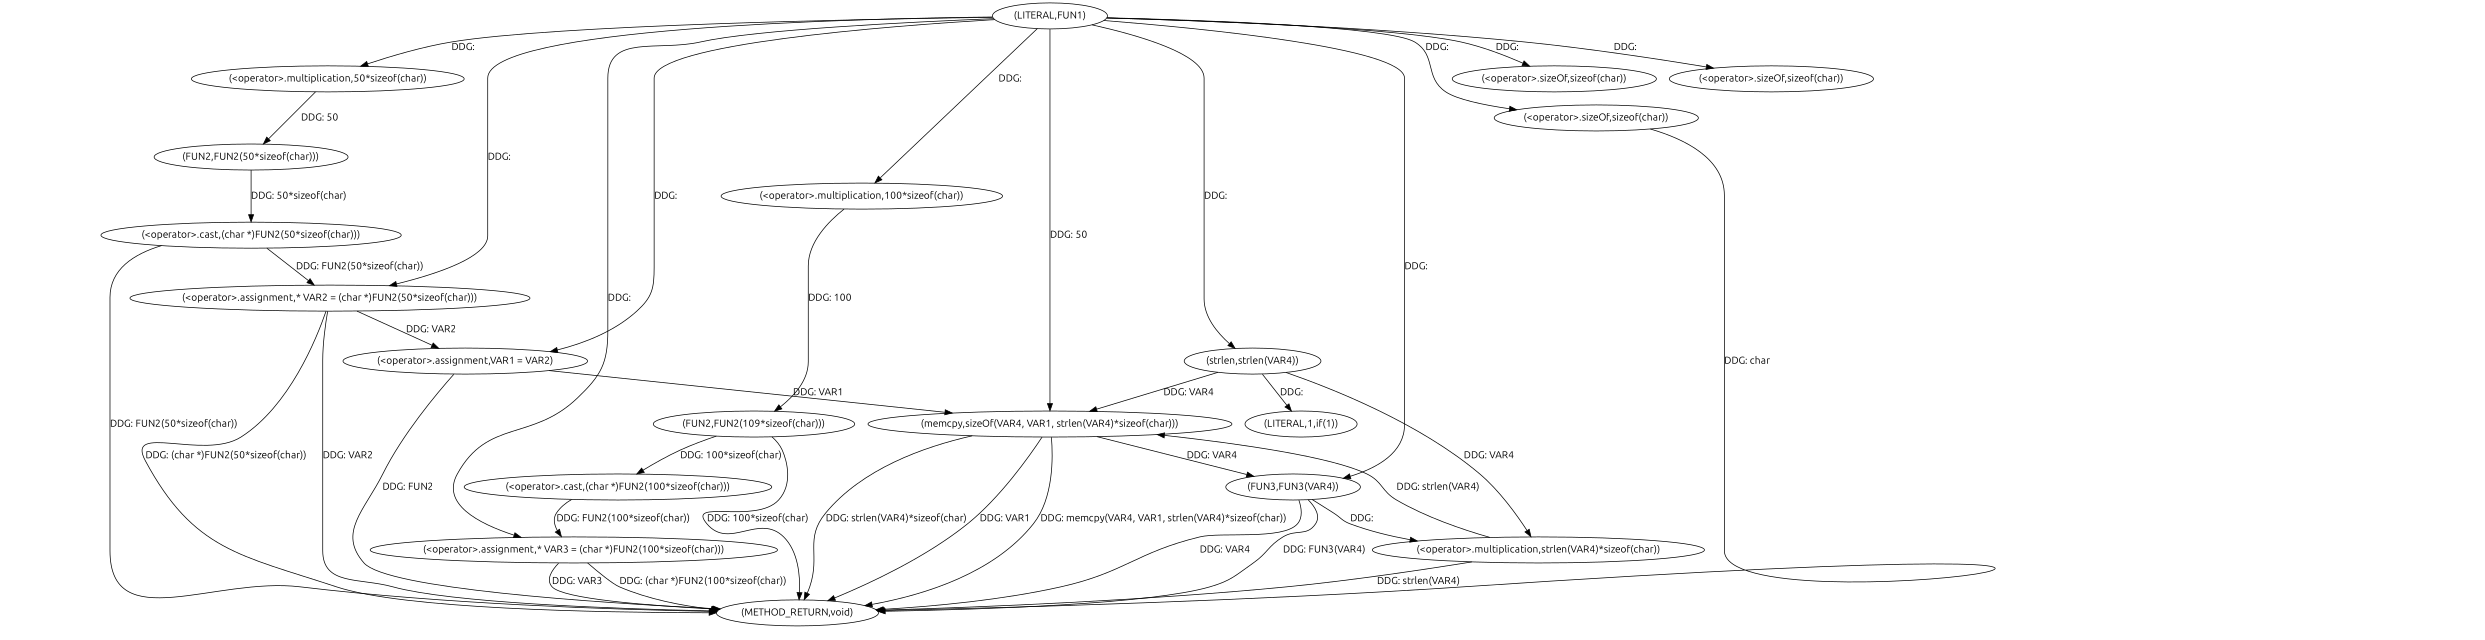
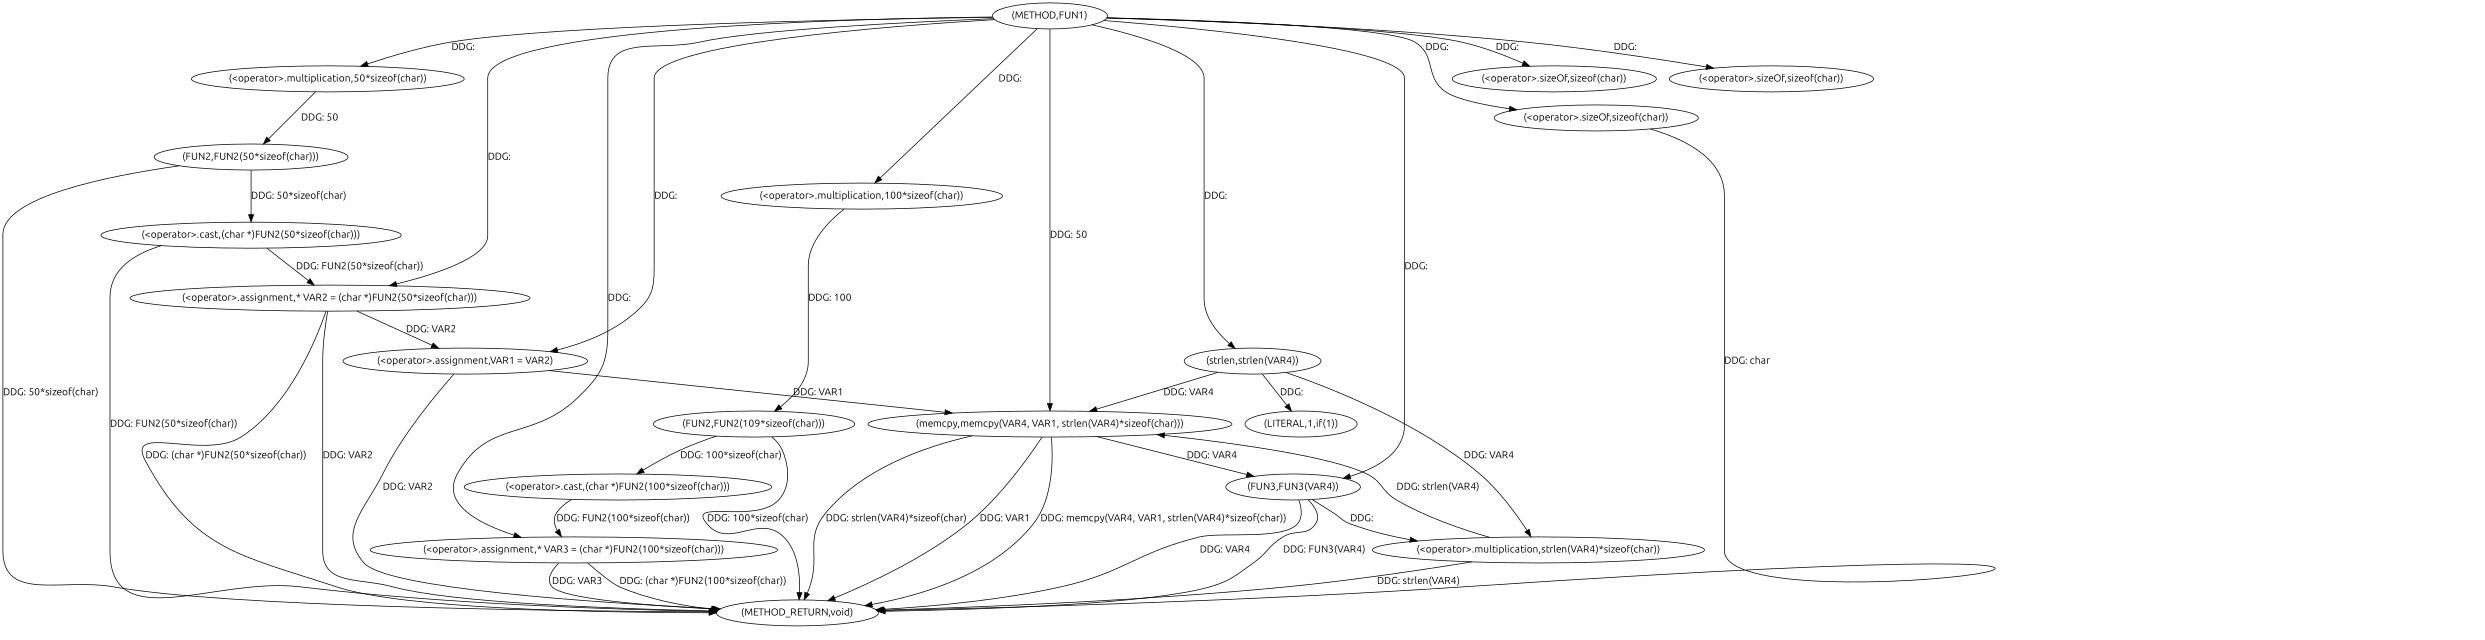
node "(LITERAL,FUN1)": label "(LITERAL,FUN1)" -> "(METHOD,FUN1)"
node "(memcpy,sizeOf(VAR4, VAR1, strlen(VAR4)*sizeof(char)))": label "(memcpy,sizeOf(VAR4, VAR1, strlen(VAR4)*sizeof(char)))" -> "(memcpy,memcpy(VAR4, VAR1, strlen(VAR4)*sizeof(char)))"
edge "(<operator>.assignment,VAR1 = VAR2)" -> "(METHOD_RETURN,void)": label "DDG: FUN2" -> "DDG: VAR2"
edge "(FUN2,FUN2(50*sizeof(char)))" -> "(METHOD_RETURN,void)": added, label "DDG: 50*sizeof(char)"
